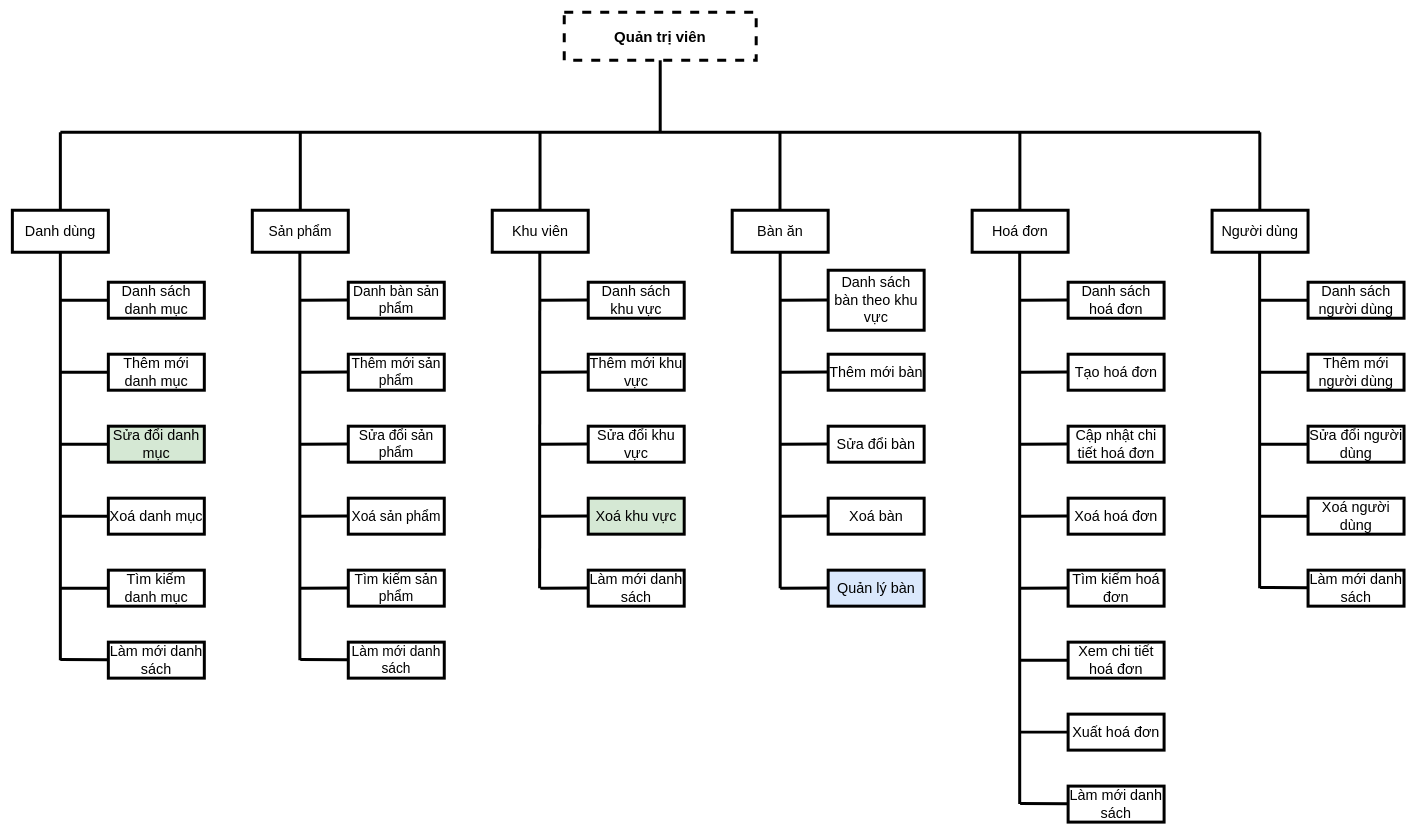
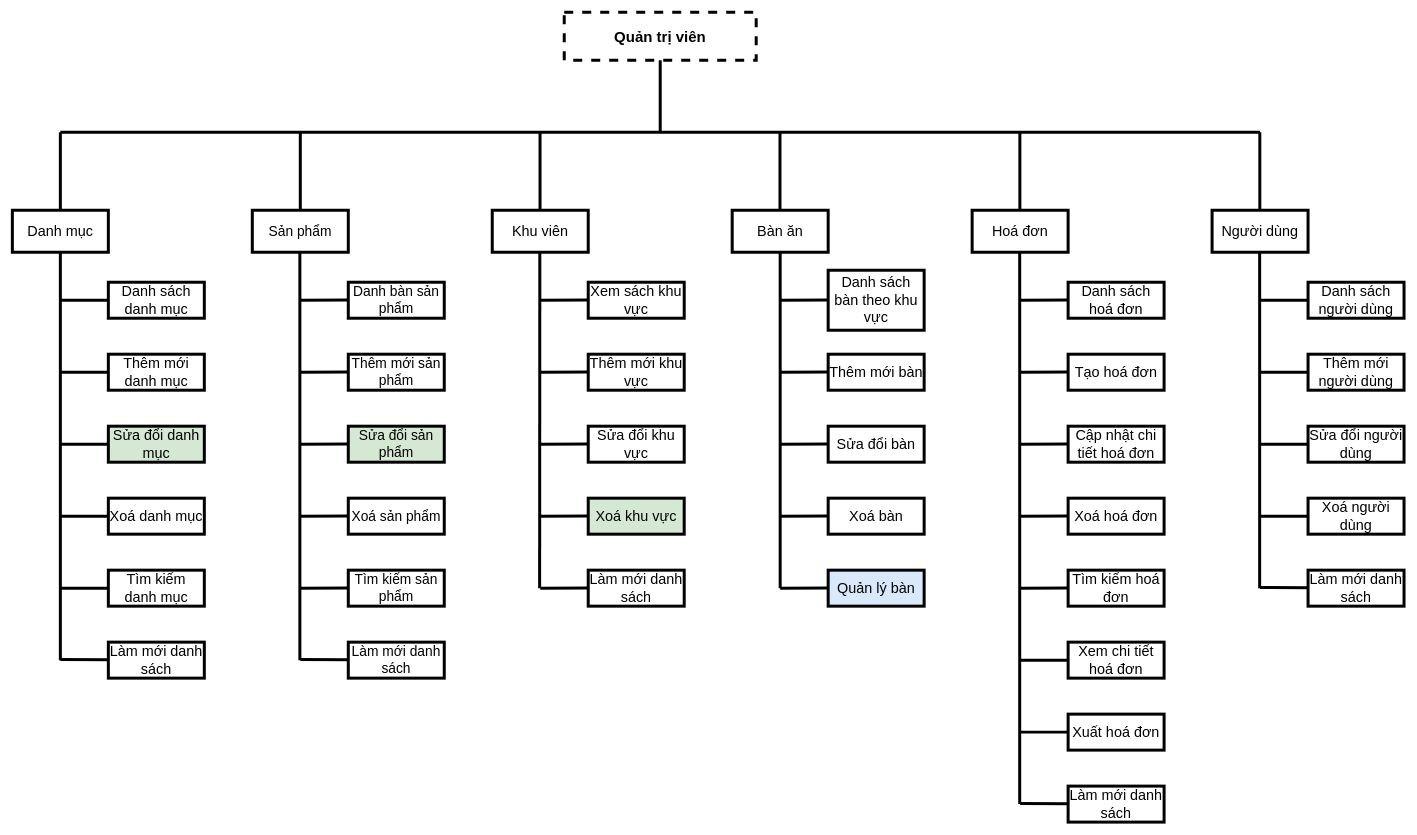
node "Danh dùng": label "Danh dùng" -> "Danh mục"
node "Danh sách khu vực": label "Danh sách khu vực" -> "Xem sách khu vực"
node "Sửa đổi sản phẩm": fillcolor #ffffff -> #d5e8d4
